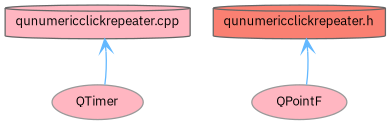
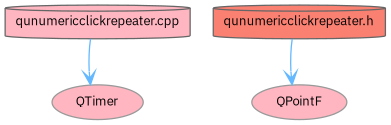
edge "QTimer" -> "qunumericclickrepeater.cpp": reversed
edge "QPointF" -> "qunumericclickrepeater.h": reversed
